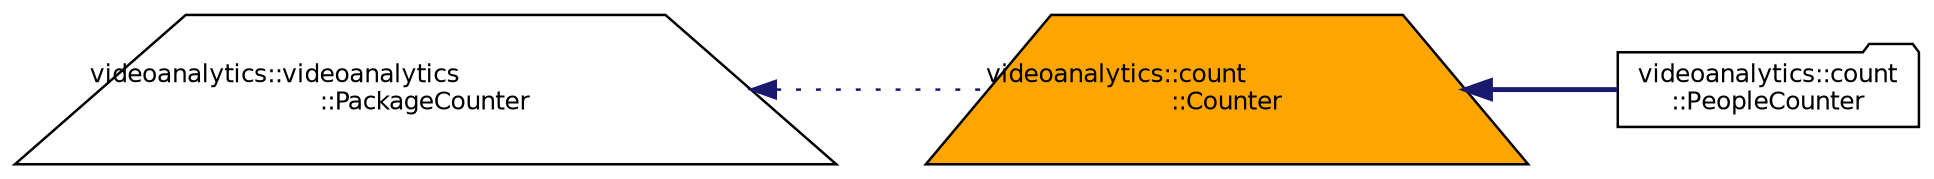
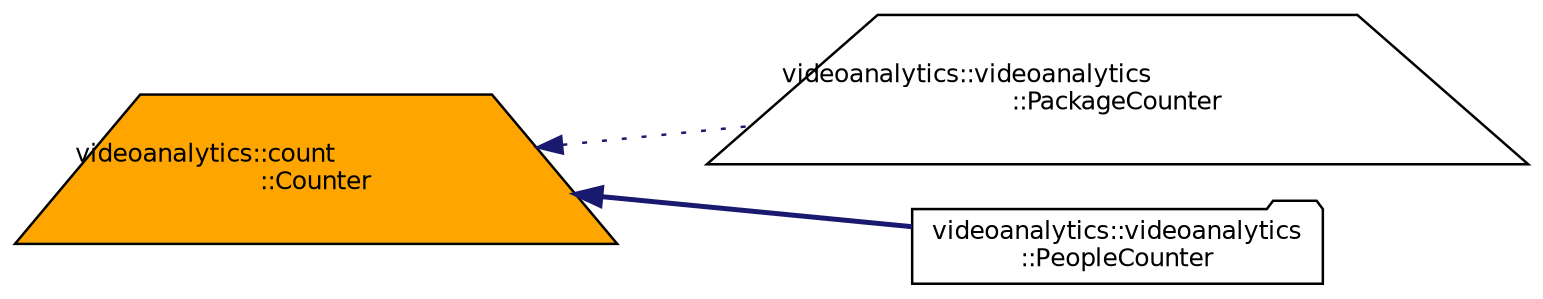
edge "videoanalytics::count ::Counter" -> "videoanalytics::videoanalytics ::PackageCounter": reversed
node "videoanalytics::count ::PeopleCounter": label "videoanalytics::count ::PeopleCounter" -> "videoanalytics::videoanalytics ::PeopleCounter"
